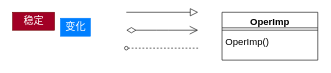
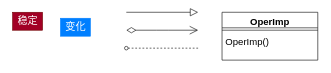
node "稳定": size 42x18 -> 30x18
